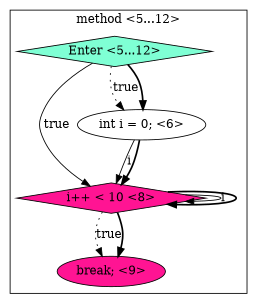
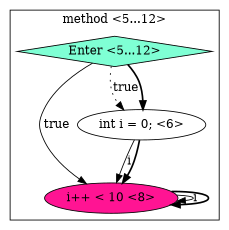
node "i++ < 10 <8>": shape diamond -> ellipse
node "break; <9>": removed
